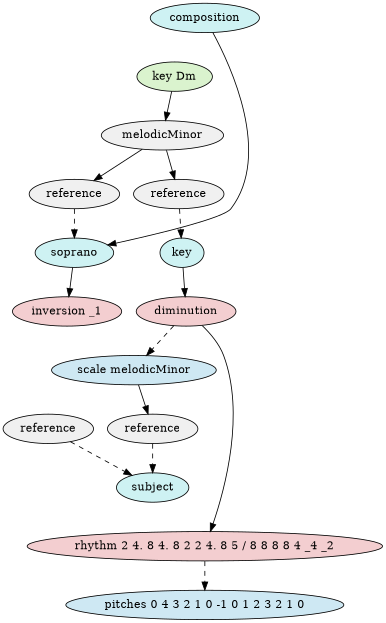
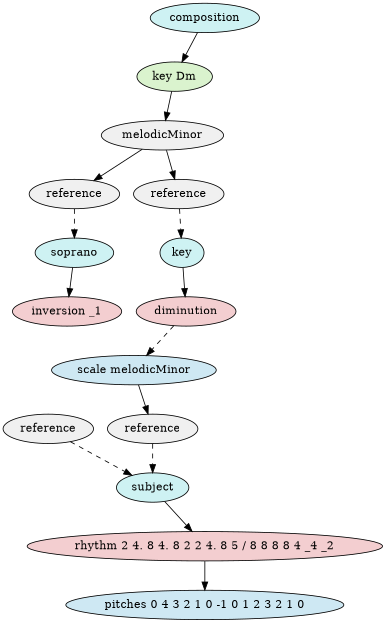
edge "composition" -> "soprano": now "composition" -> "key Dm"
edge "diminution" -> "rhythm 2 4. 8 4. 8 2 2 4. 8 5 / 8 8 8 8 4 _4 _2": now "subject" -> "rhythm 2 4. 8 4. 8 2 2 4. 8 5 / 8 8 8 8 4 _4 _2"
edge "rhythm 2 4. 8 4. 8 2 2 4. 8 5 / 8 8 8 8 4 _4 _2" -> "pitches 0 4 3 2 1 0 -1 0 1 2 3 2 1 0": style dashed -> solid
